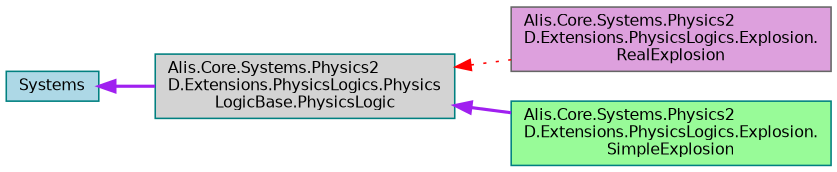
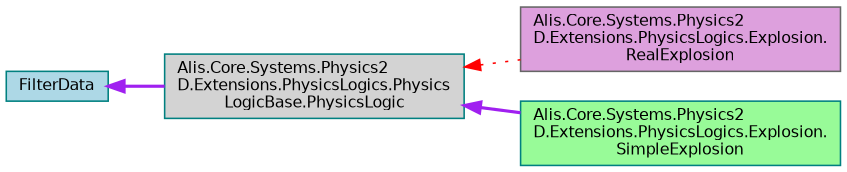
node "Systems": label "Systems" -> "FilterData"
